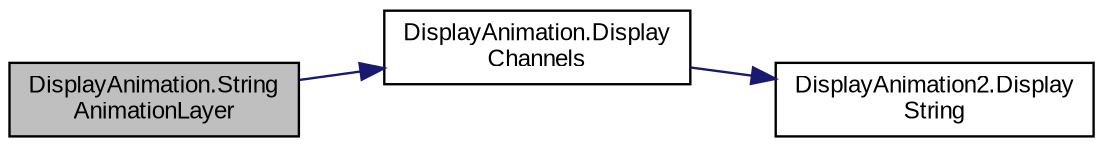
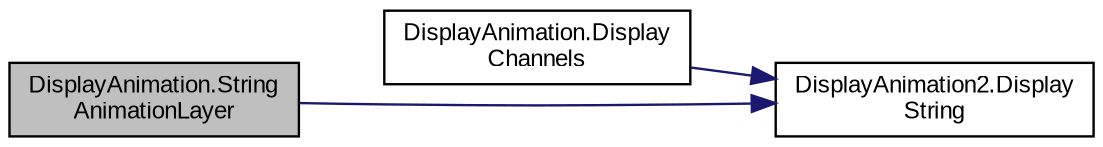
edge "DisplayAnimation.String AnimationLayer" -> "DisplayAnimation.Display Channels": now "DisplayAnimation.String AnimationLayer" -> "DisplayAnimation2.Display String"
